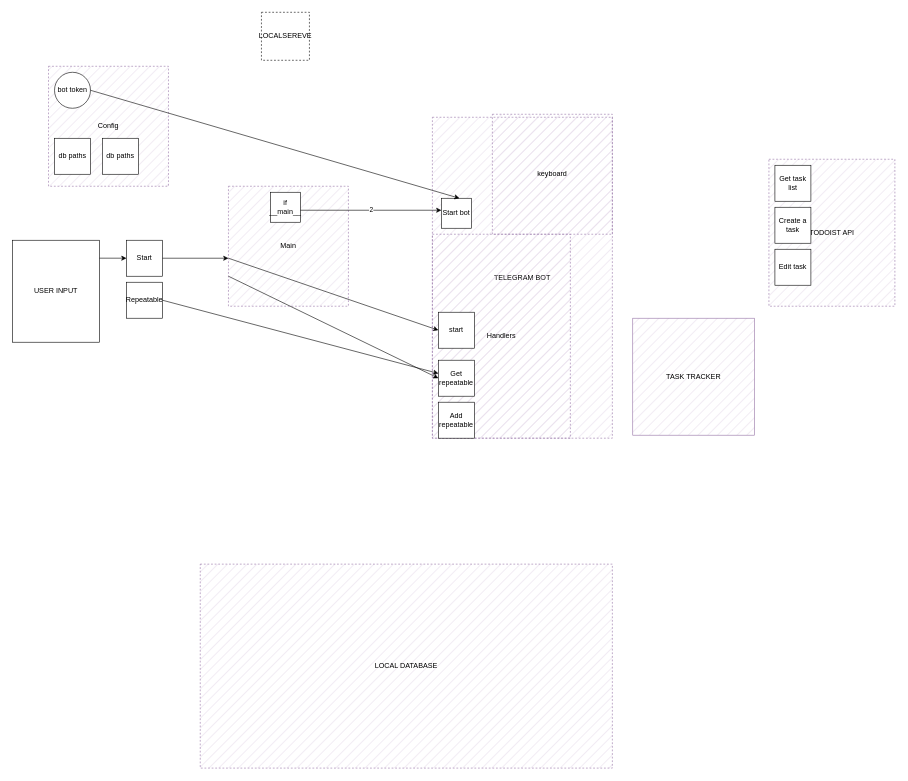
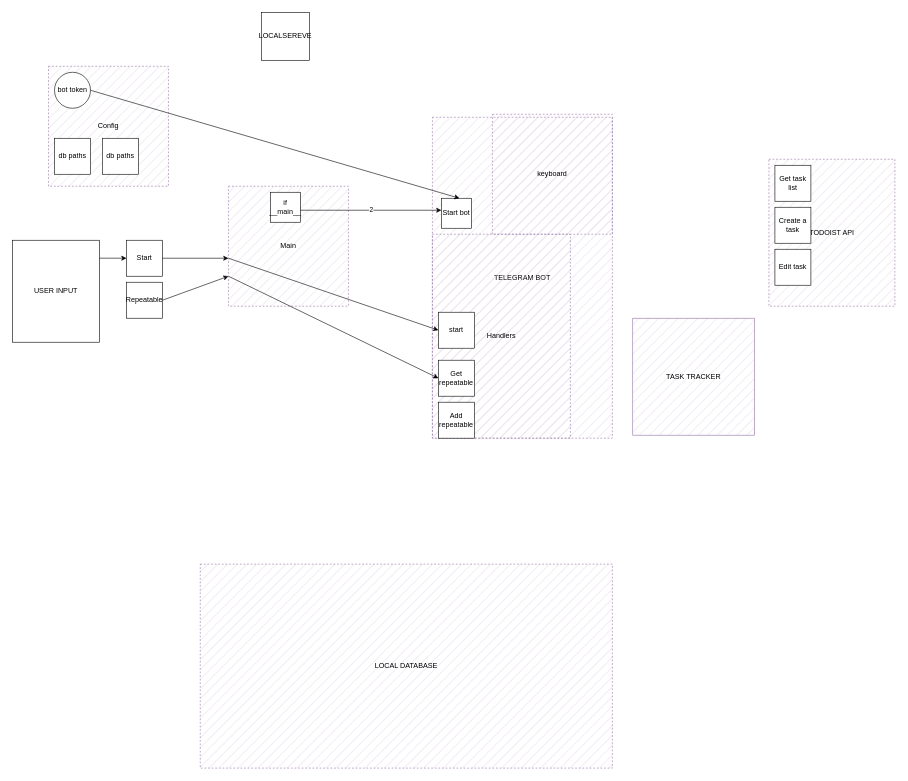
node "LOCALSEREVE": style dashed -> solid
edge "Repeatable" -> "Get repeatable": now "Repeatable" -> "Main"
